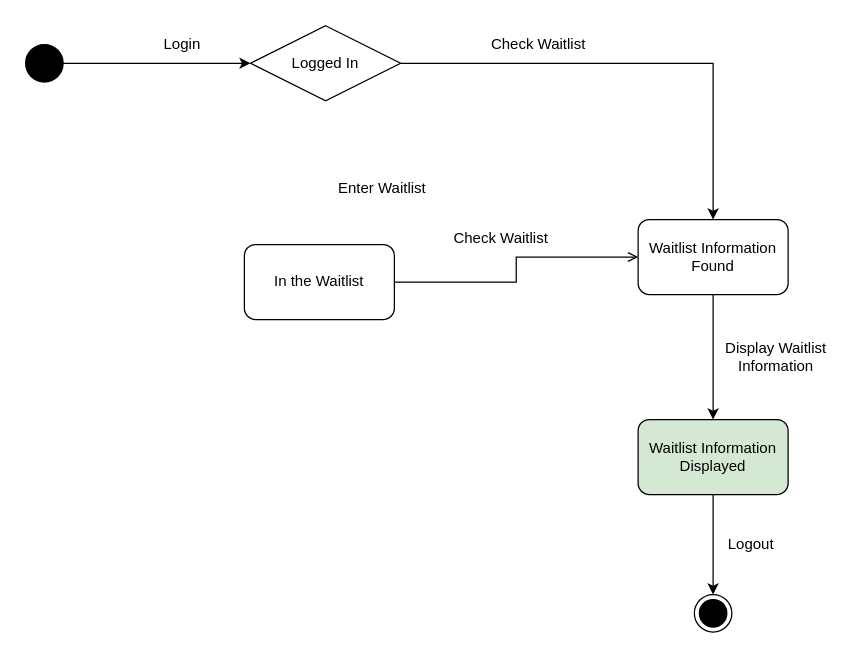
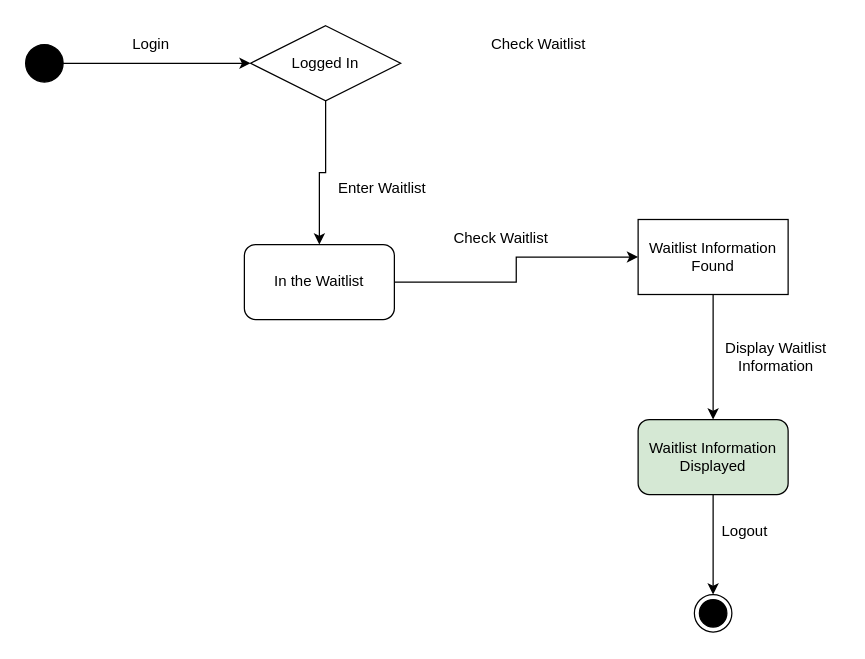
node "Login": moved (182, 44) -> (151, 44)
edge "Logged In" -> "Waitlist Information Found": removed
edge "Logged In" -> "In the Waitlist": added
edge "In the Waitlist" -> "Waitlist Information Found": arrowhead open -> classic
node "Waitlist Information Found": shape rounded rectangle -> rectangle
node "Logout": moved (751, 544) -> (744, 532)
